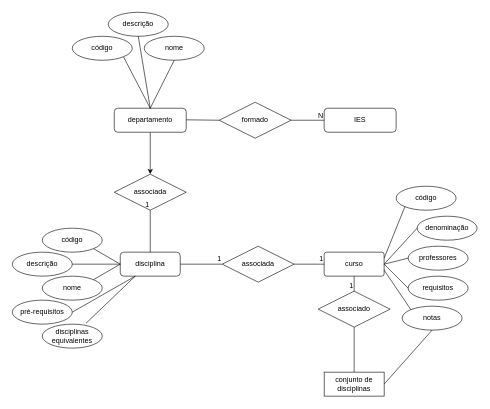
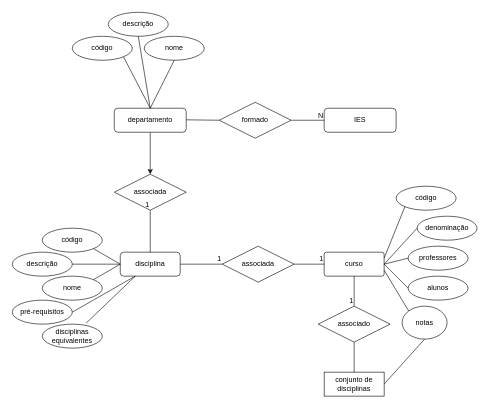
node "requisitos": label "requisitos" -> "alunos"
node "associado": moved (354, 309) -> (354, 324)
node "notas": size 60x24 -> 45x33
